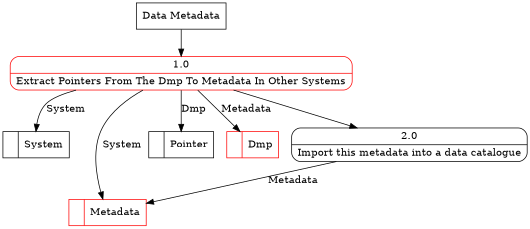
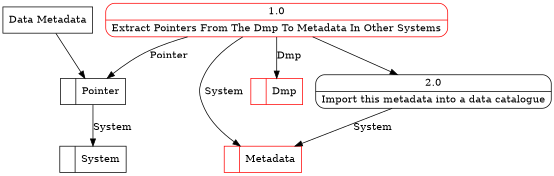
edge "Data Metadata" -> "1.0": now "Data Metadata" -> "Pointer"
edge "1.0" -> "System": now "Pointer" -> "System"
edge "1.0" -> "Pointer": label "Dmp" -> "Pointer"
edge "1.0" -> "Dmp": label "Metadata" -> "Dmp"
edge "2.0" -> "Metadata": label "Metadata" -> "System"
